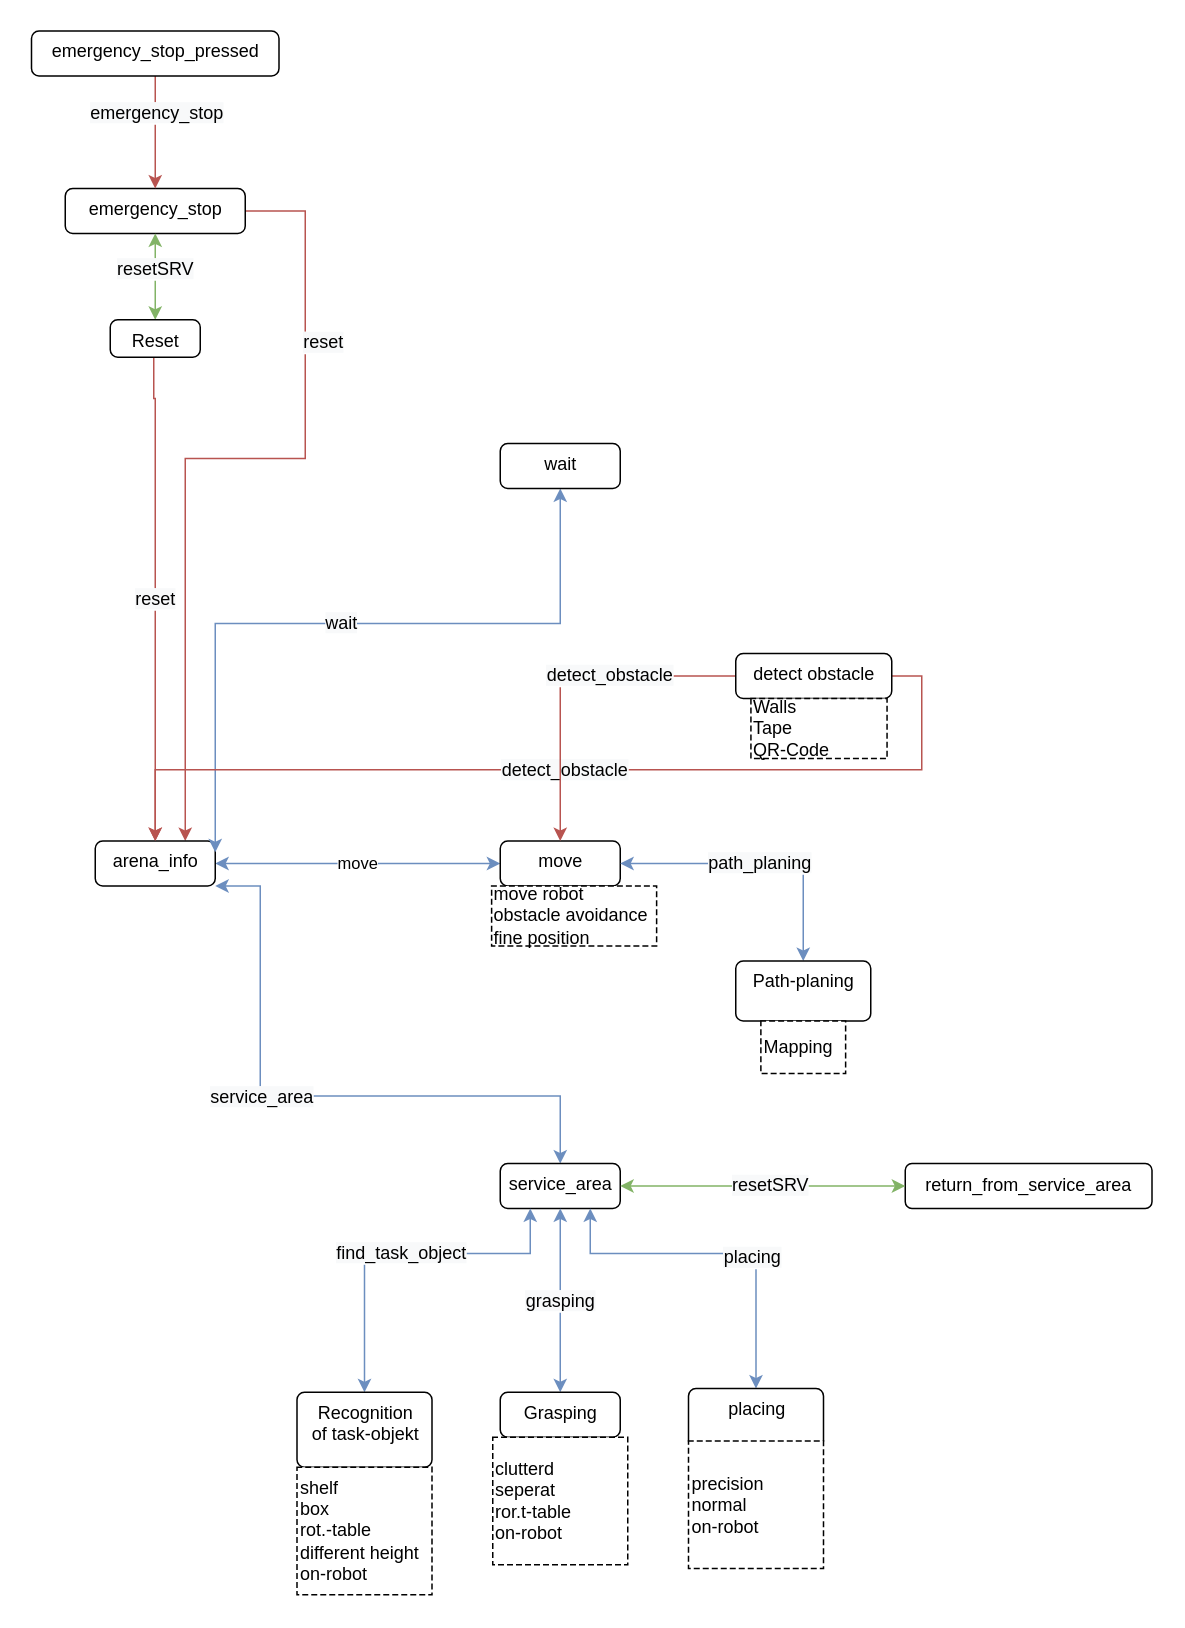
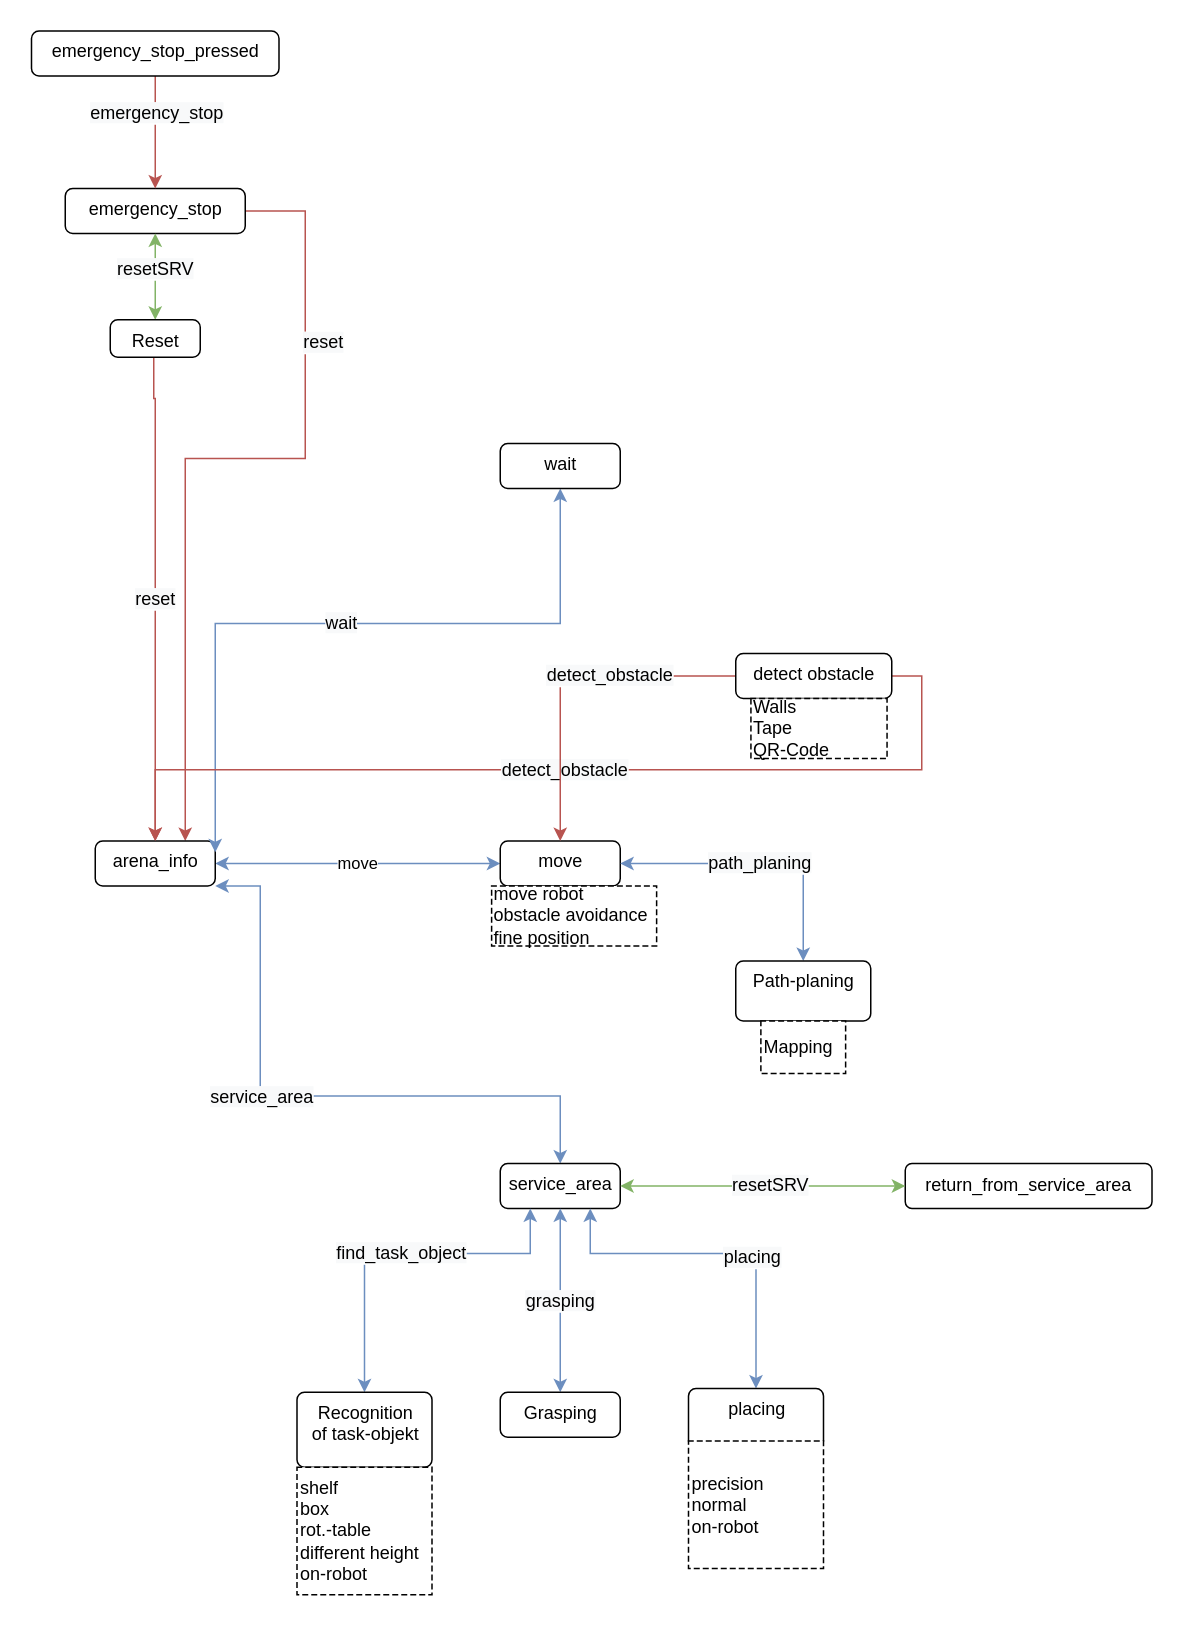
node "clutterd seperat ror.t-table on-robot": removed
